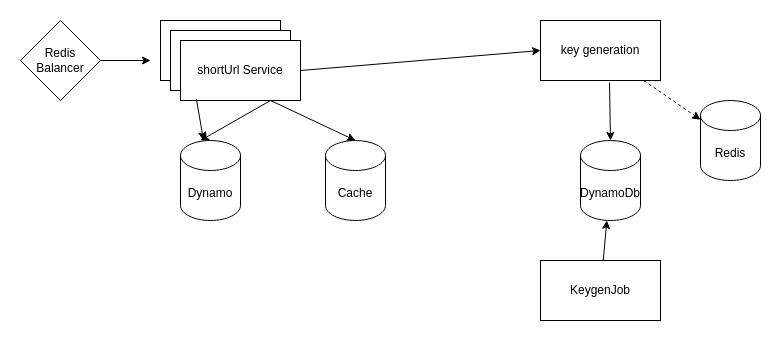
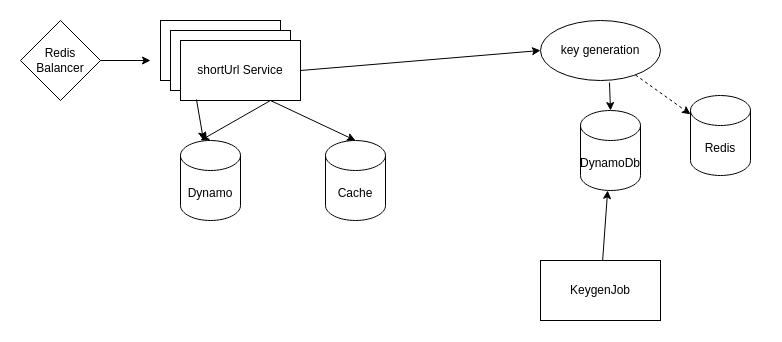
node "key generation": shape rectangle -> ellipse
node "Redis": moved (731, 141) -> (721, 136)
node "DynamoDb": moved (611, 181) -> (611, 151)
